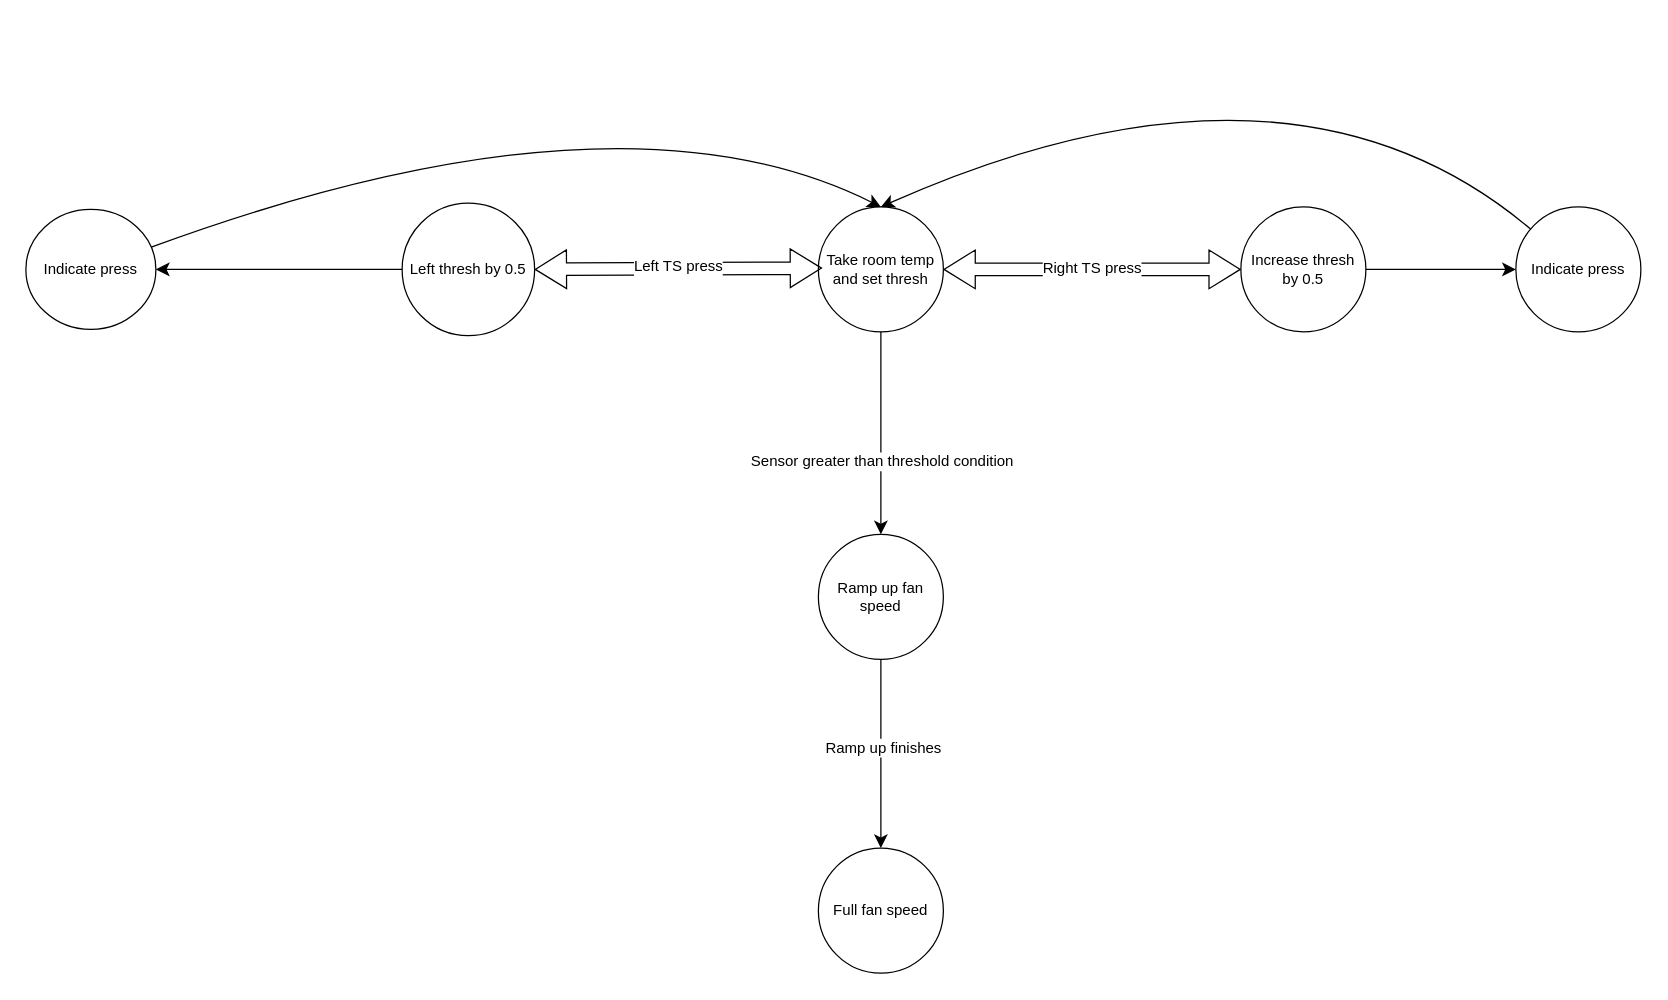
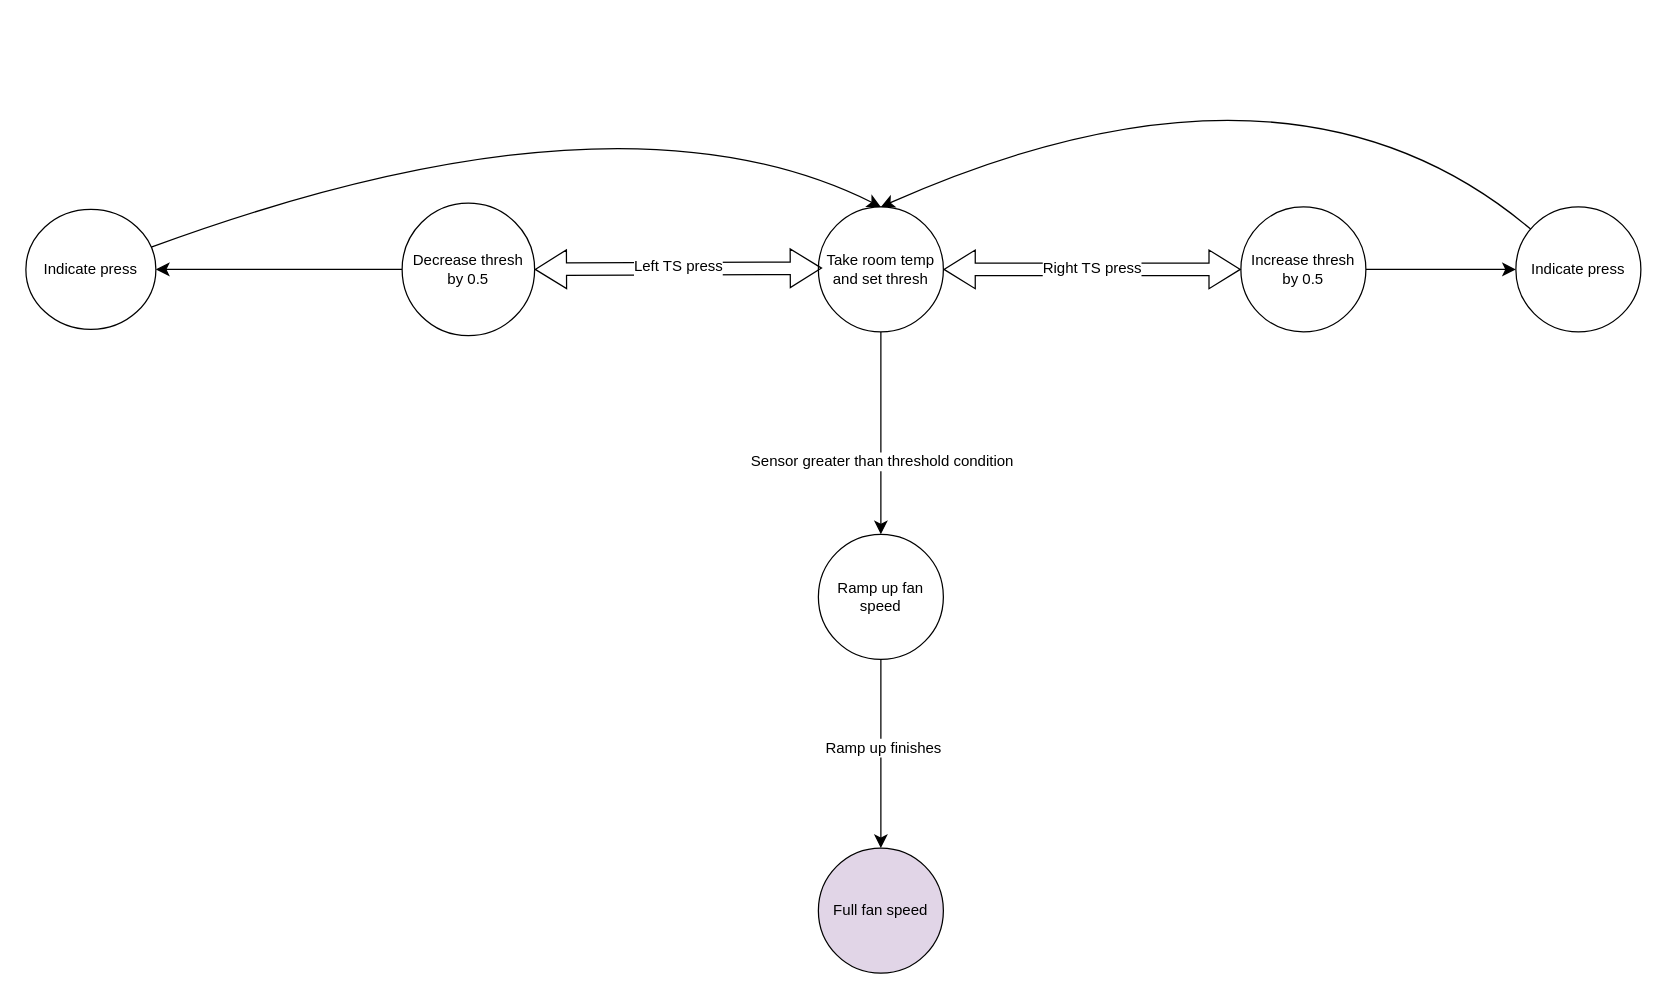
node "Left thresh by 0.5": label "Left thresh by 0.5" -> "Decrease thresh by 0.5"
node "Full fan speed": fillcolor #ffffff -> #e1d5e7
